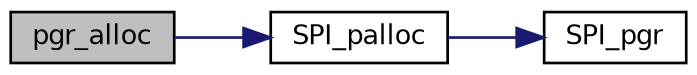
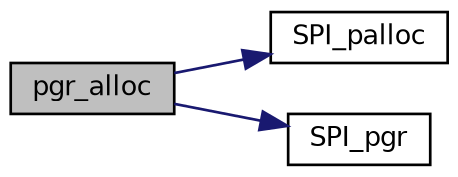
edge "SPI_palloc" -> "SPI_pgr": now "pgr_alloc" -> "SPI_pgr"
